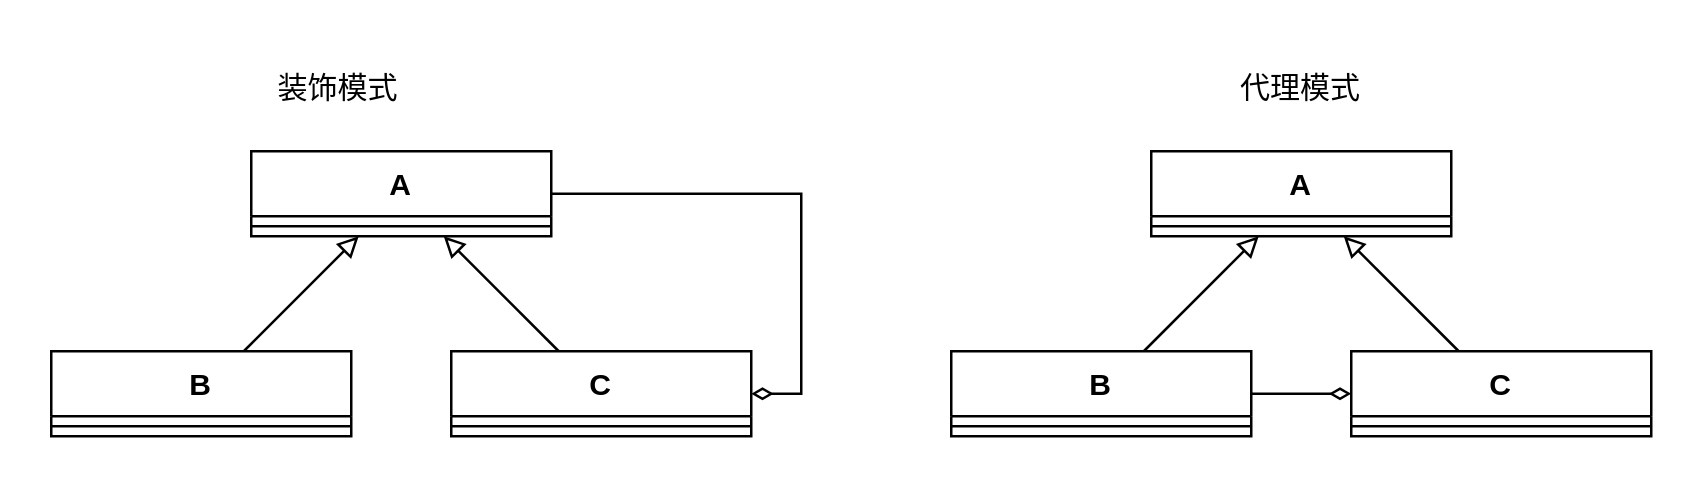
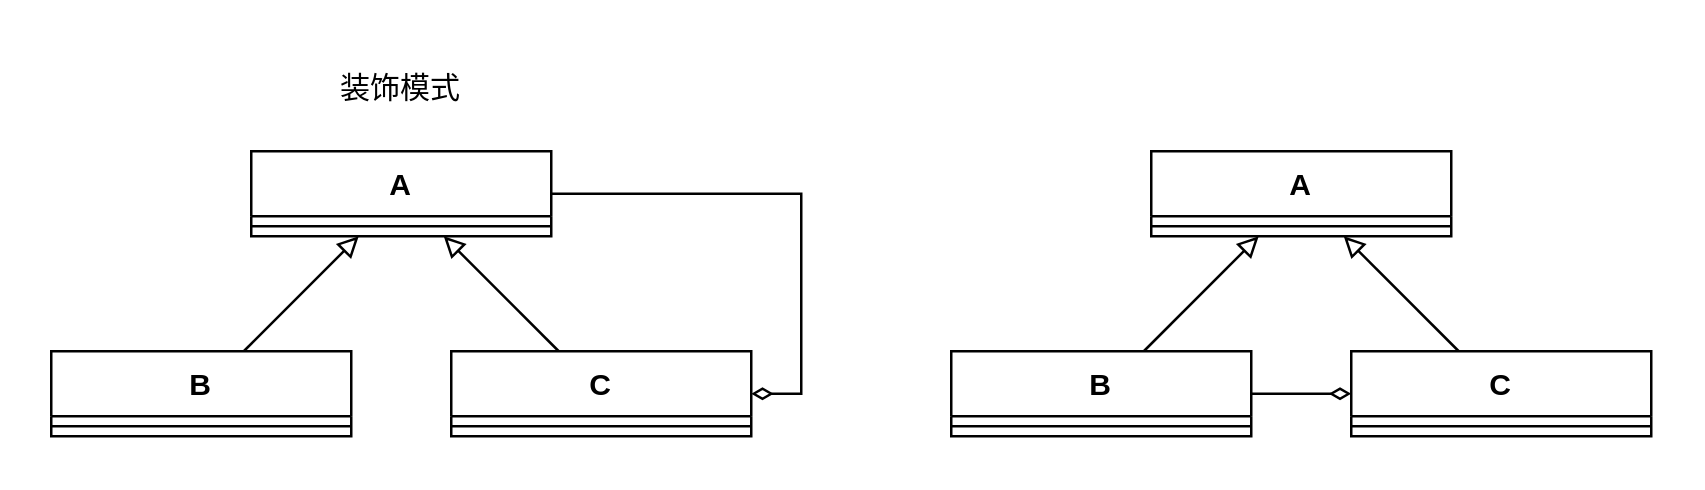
node "装饰模式": moved (339, 89) -> (401, 89)
node "代理模式": removed
